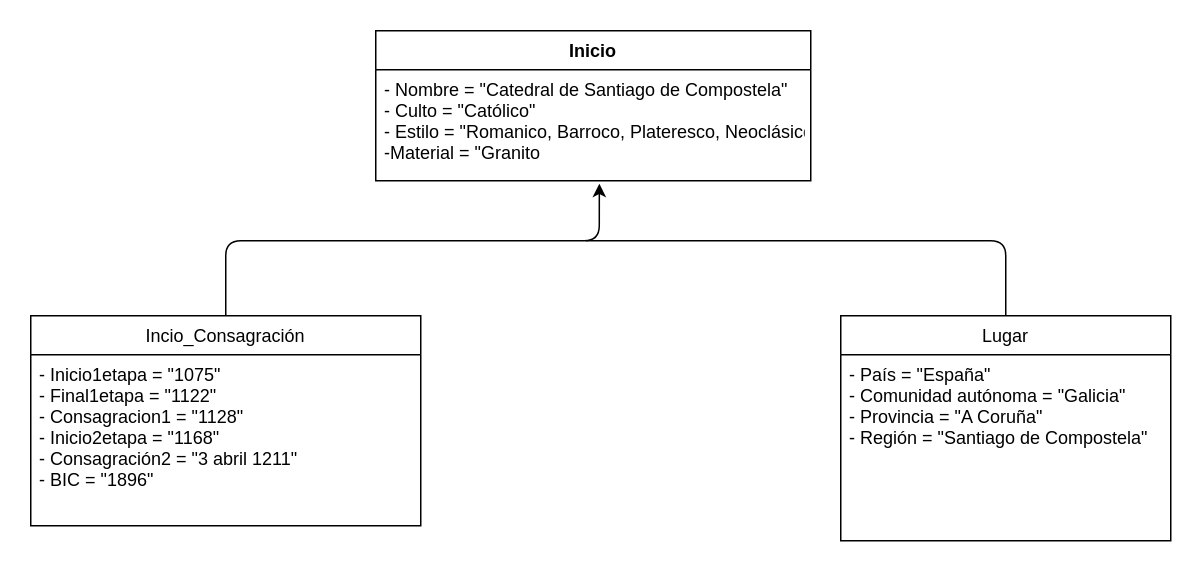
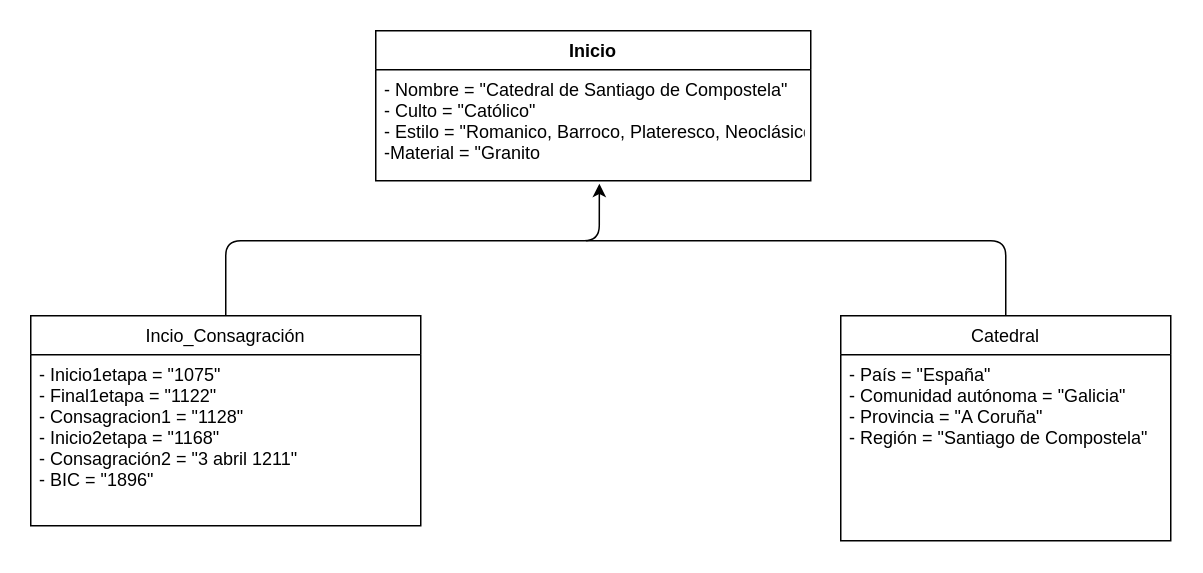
node "Lugar": label "Lugar" -> "Catedral"
